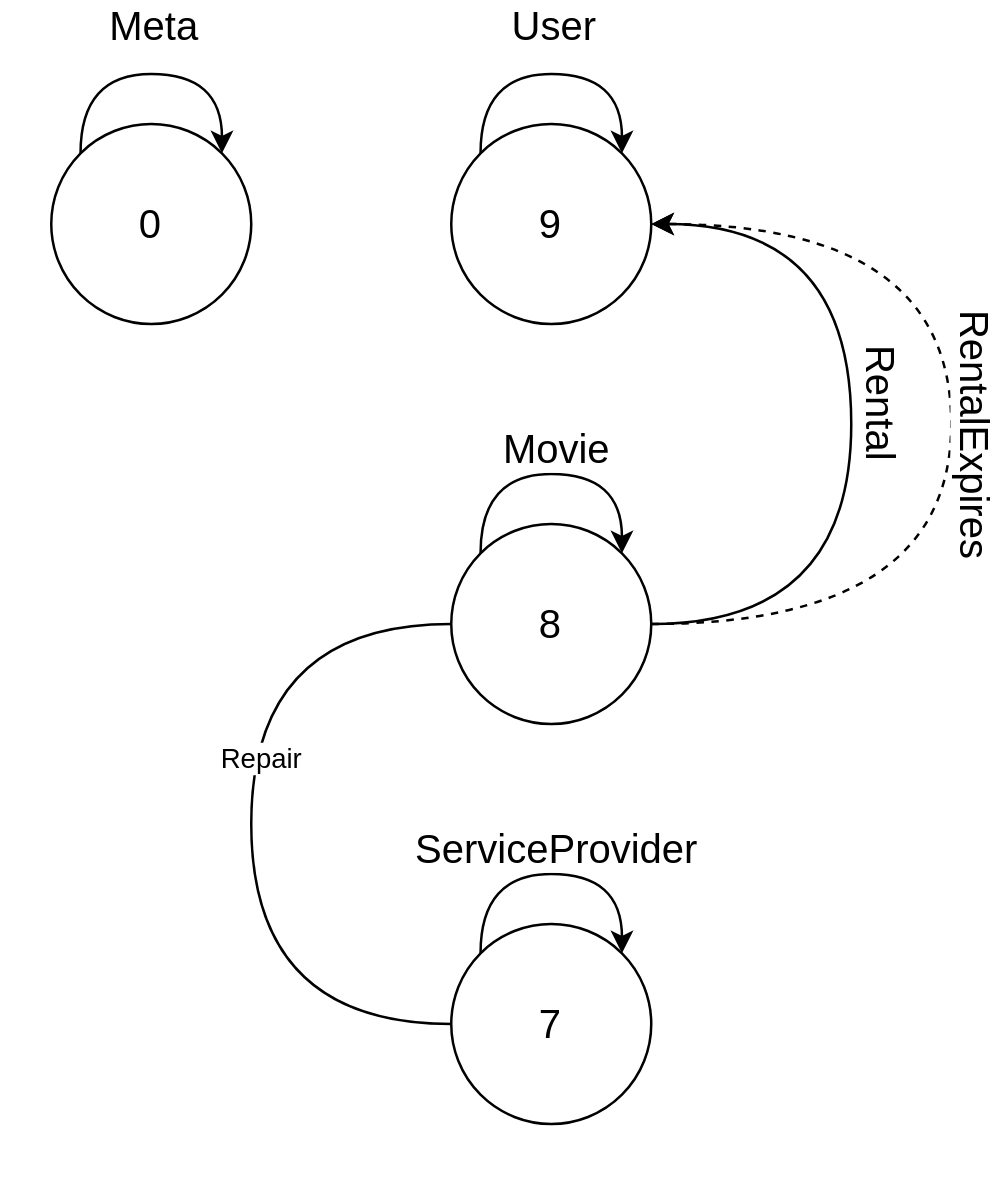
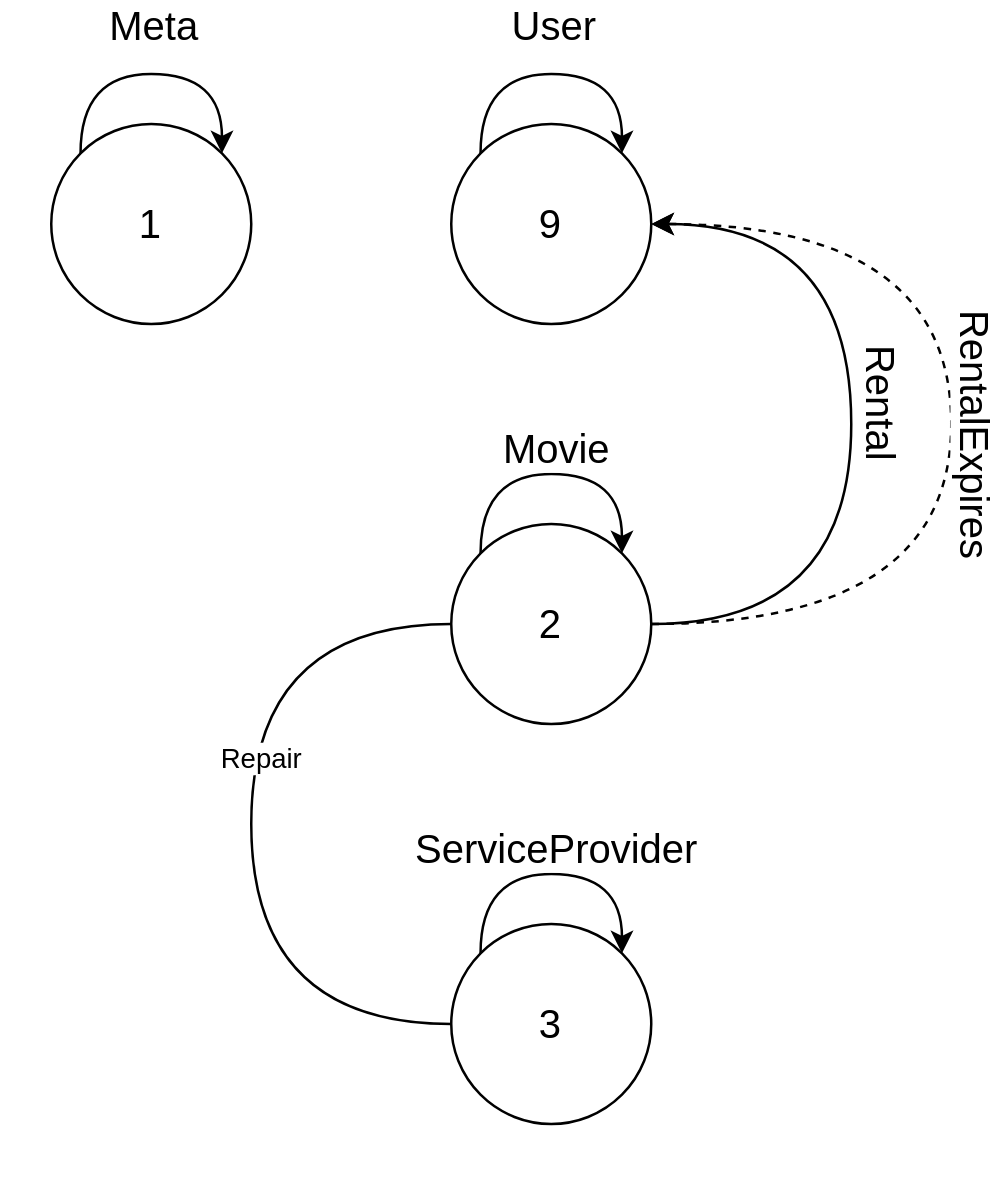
node "0": label "0" -> "1"
node "8": label "8" -> "2"
node "7": label "7" -> "3"
